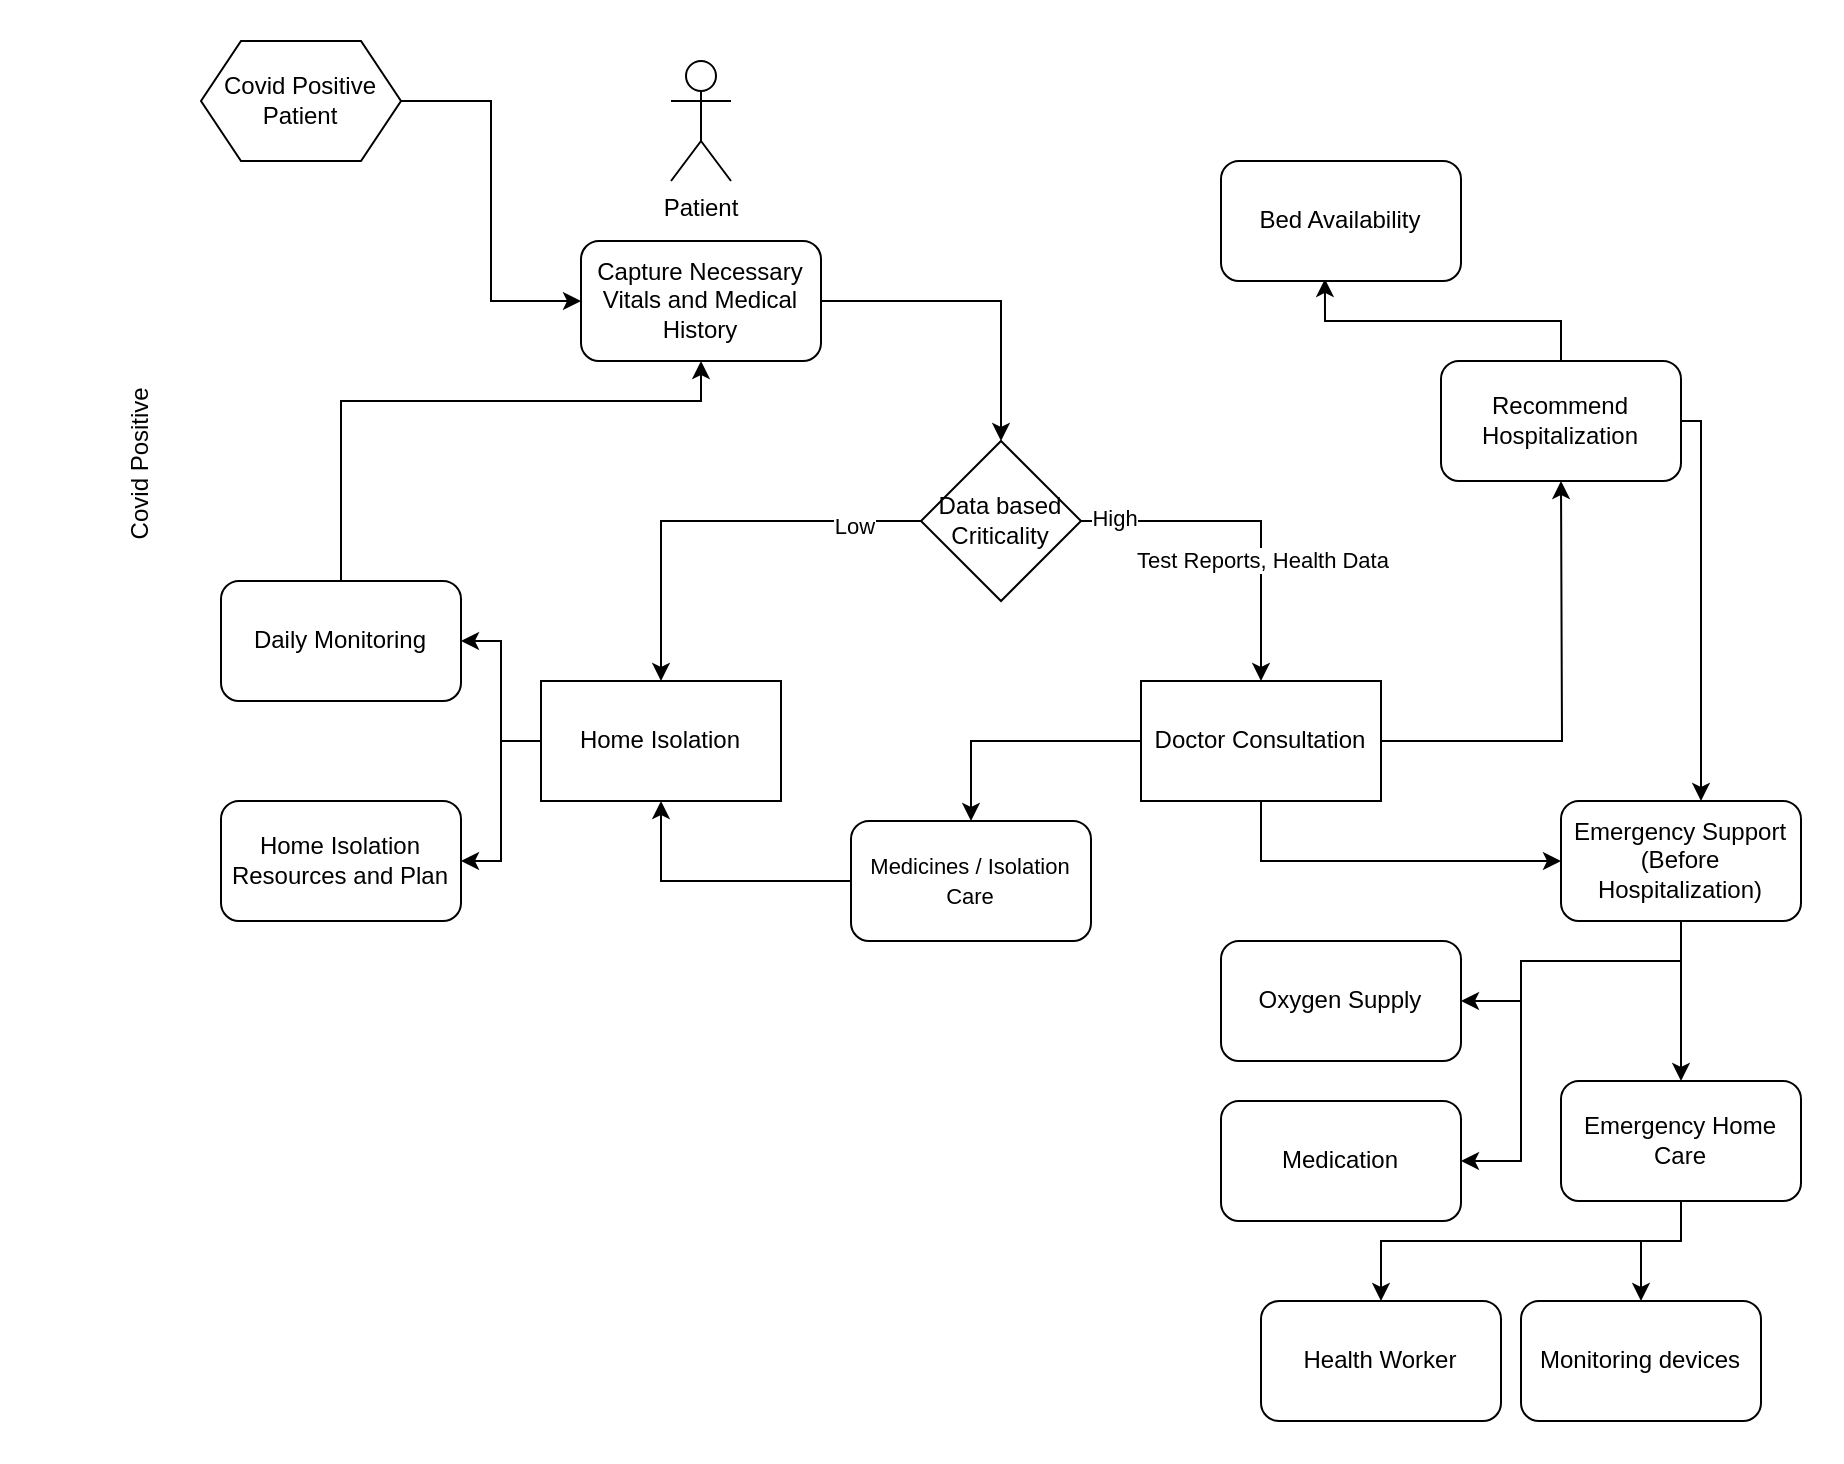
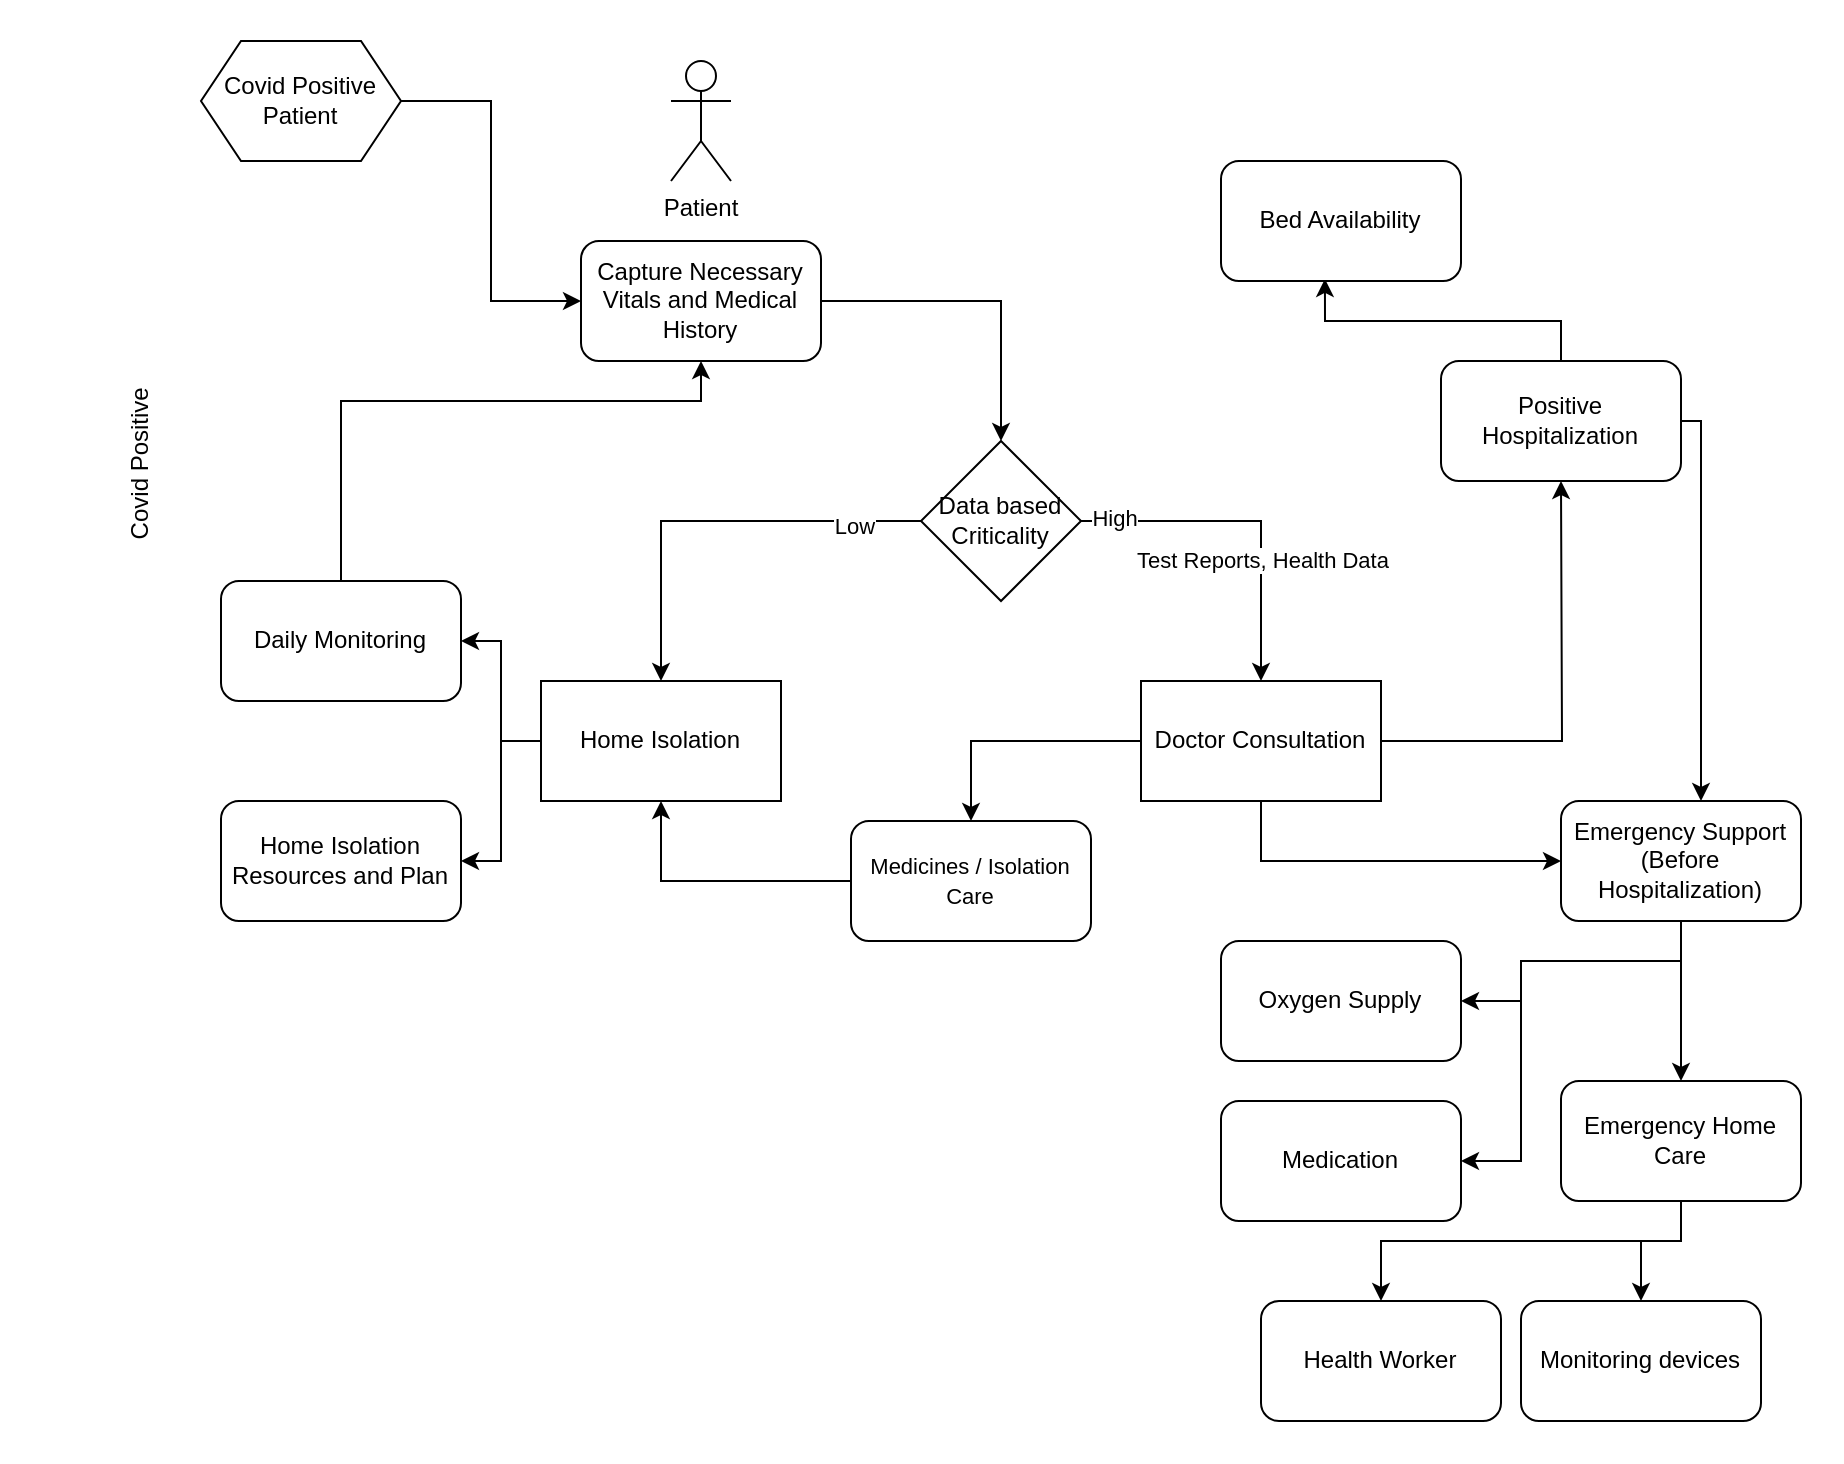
node "Recommend Hospitalization": label "Recommend Hospitalization" -> "Positive Hospitalization"
